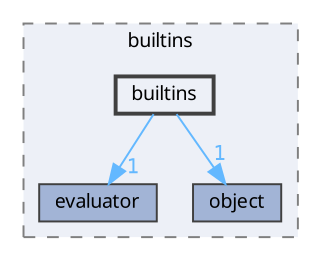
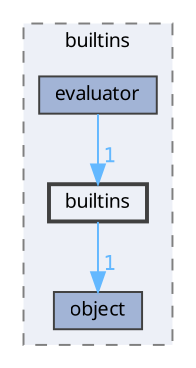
edge "builtins" -> "evaluator": reversed
